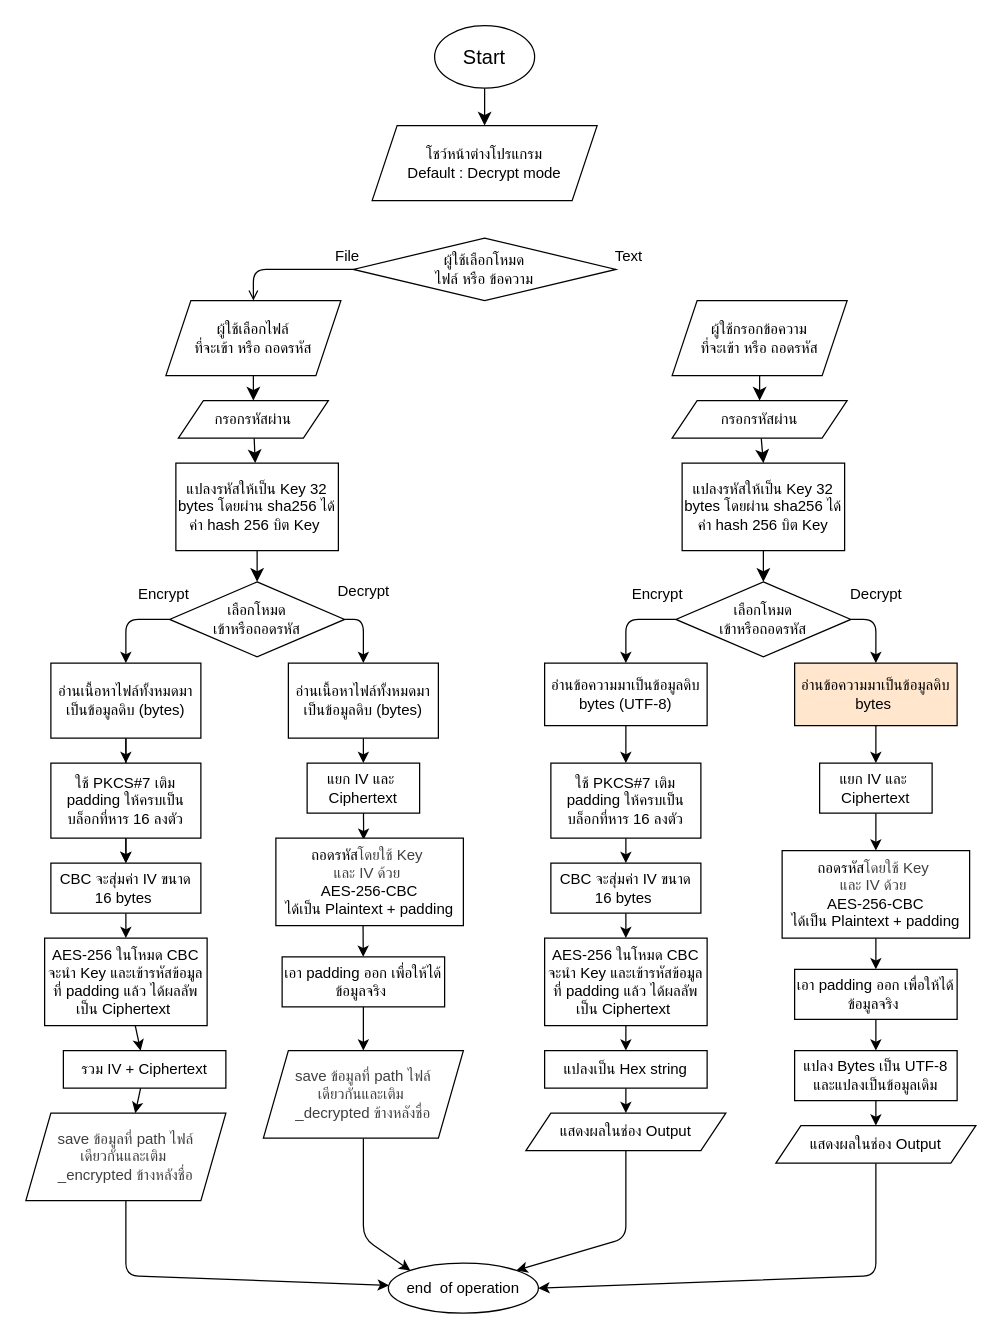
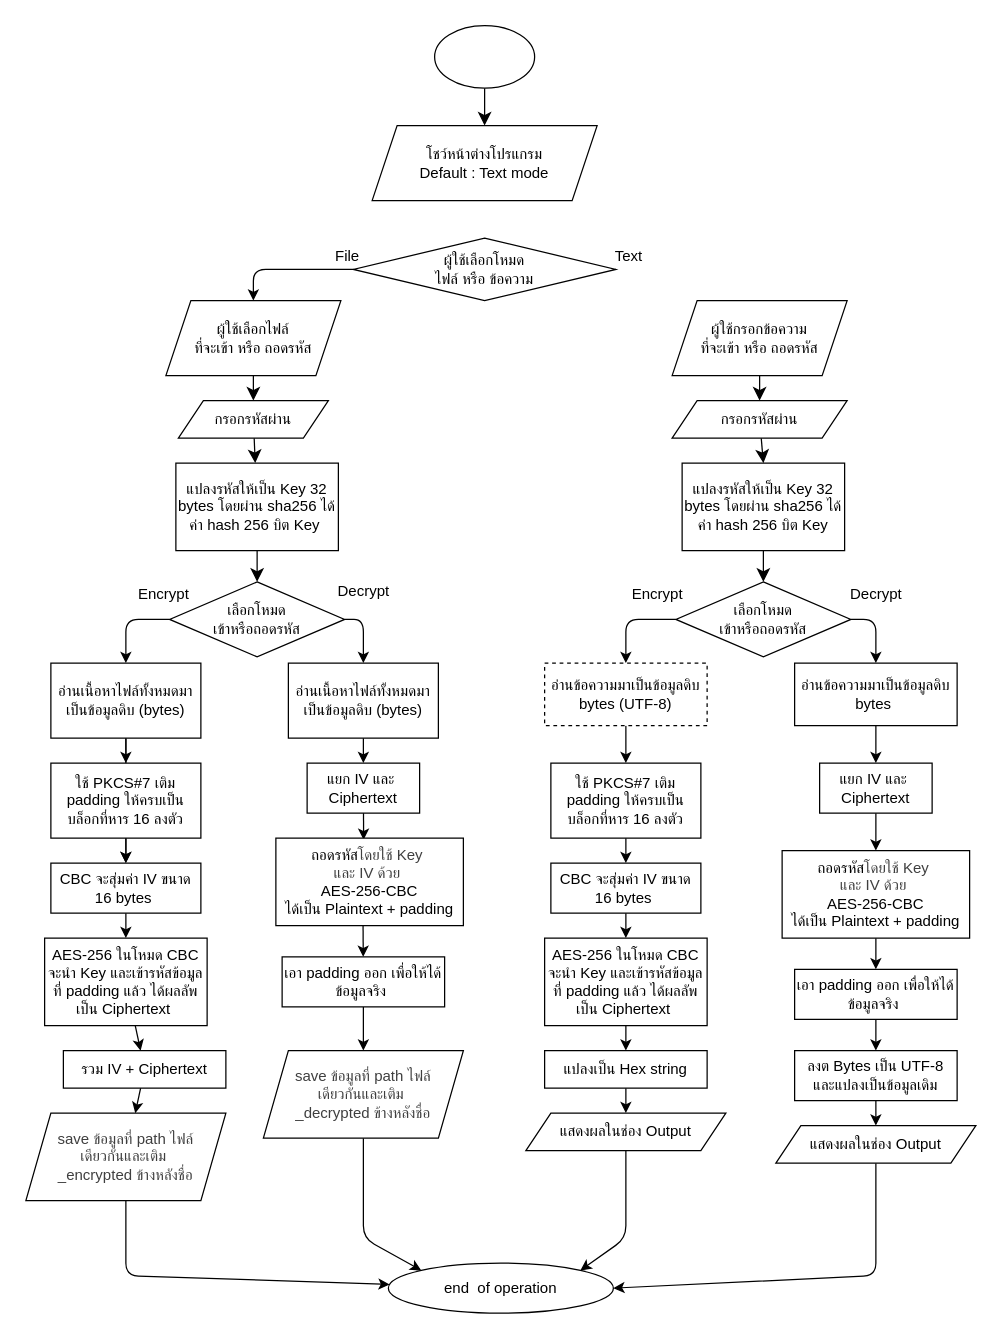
node "Start": removed
node "โชว์หน้าต่างโปรแกรม Default : Decrypt mode": label "โชว์หน้าต่างโปรแกรม Default : Decrypt mode" -> "โชว์หน้าต่างโปรแกรม Default : Text mode"
edge "ผู้ใช้เลือกโหมด ไฟล์ หรือ ข้อความ" -> "ผู้ใช้เลือกไฟล์ ที่จะเข้า หรือ ถอดรหัส": arrowhead open -> classic
node "อ่านข้อความมาเป็นข้อมูลดิบ bytes (UTF-8)": style solid -> dashed
node "อ่านข้อความมาเป็นข้อมูลดิบ bytes": fillcolor #ffe6cc -> #ffffff
node "แปลง Bytes เป็น UTF-8 และแปลงเป็นข้อมูลเดิม": label "แปลง Bytes เป็น UTF-8 และแปลงเป็นข้อมูลเดิม" -> "ลงต Bytes เป็น UTF-8 และแปลงเป็นข้อมูลเดิม"
node "end of operation": size 150x50 -> 225x50
